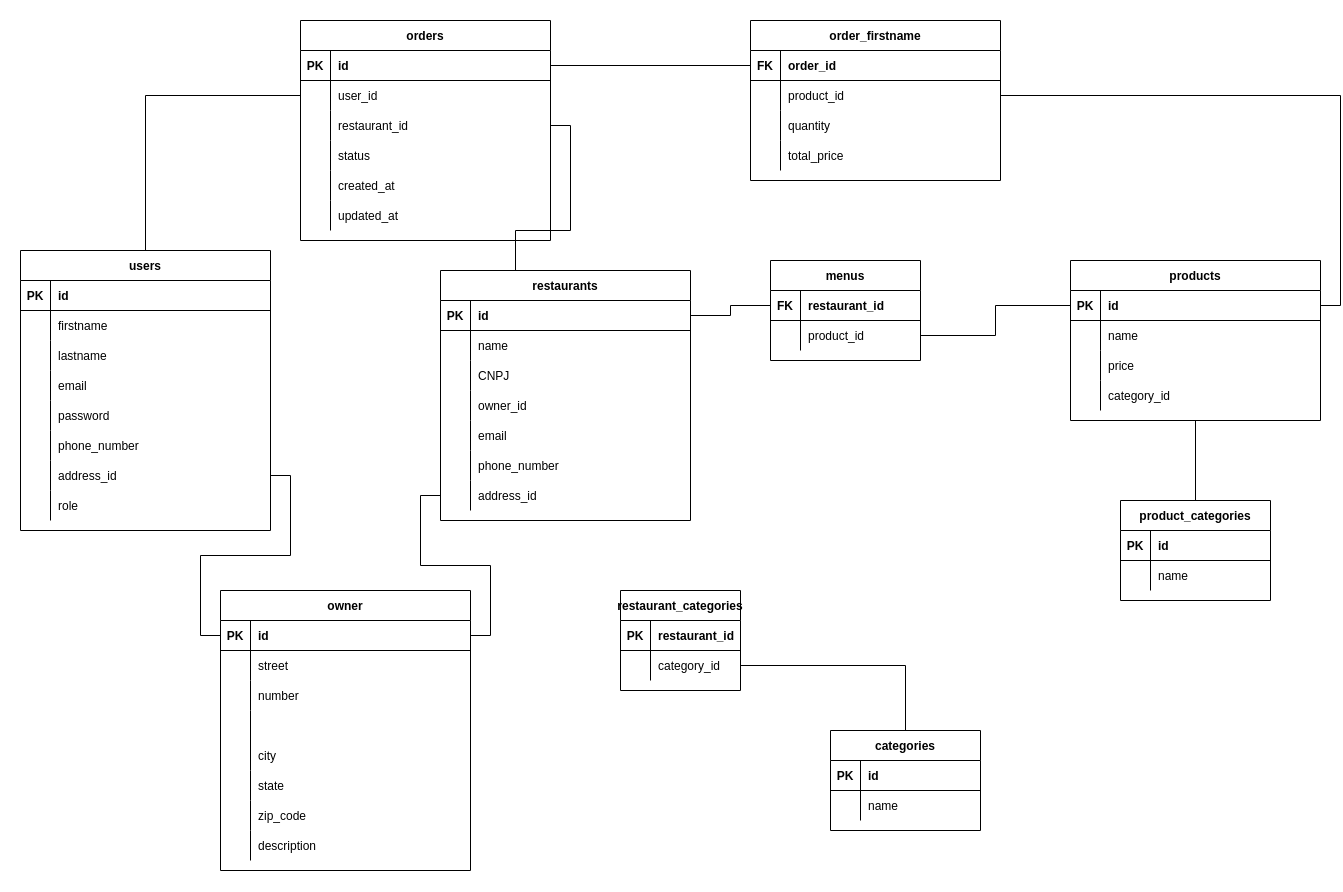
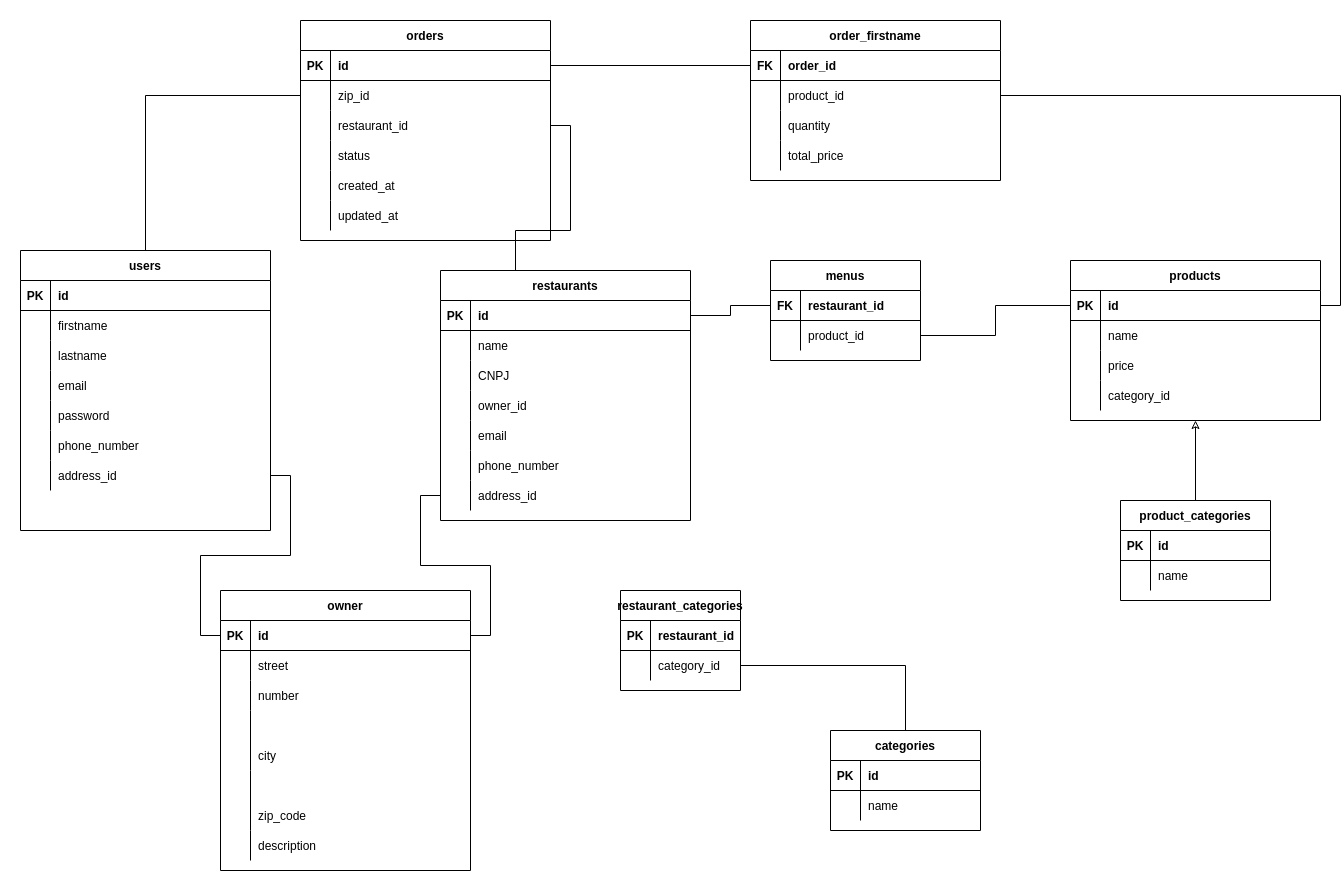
node "user_id": label "user_id" -> "zip_id"
edge "products" -- "product_categories": arrowhead none -> classic
node "role": removed
node "state": removed
